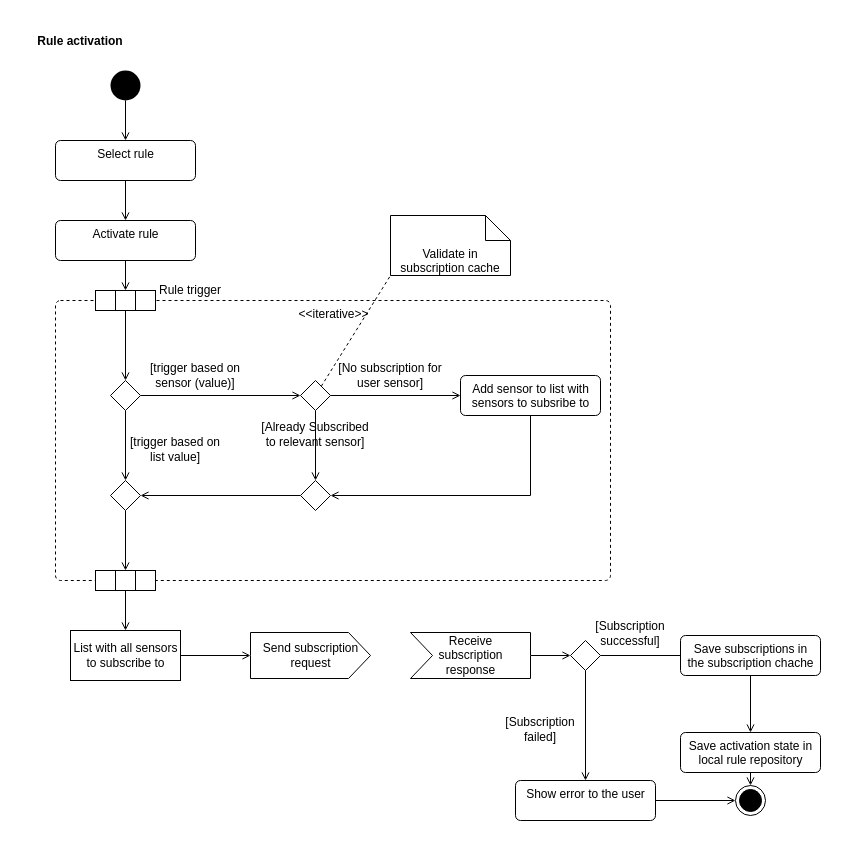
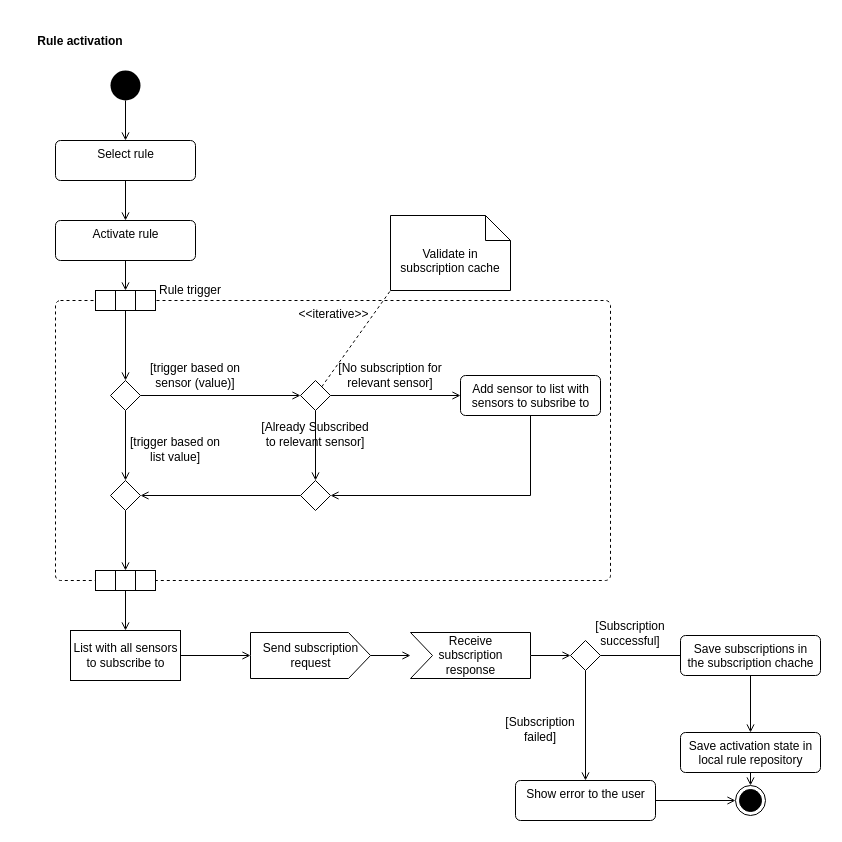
node "Validate in subscription cache": size 120x60 -> 120x75
node "[No subscription for user sensor]": label "[No subscription for user sensor]" -> "[No subscription for relevant sensor]"
edge "Send subscription request" -> "Receive subscription response": added
